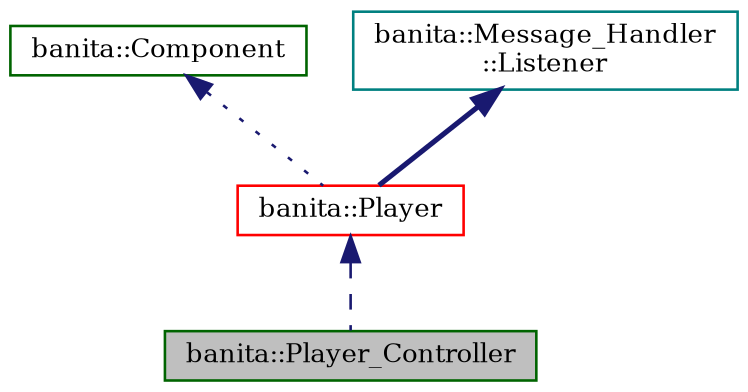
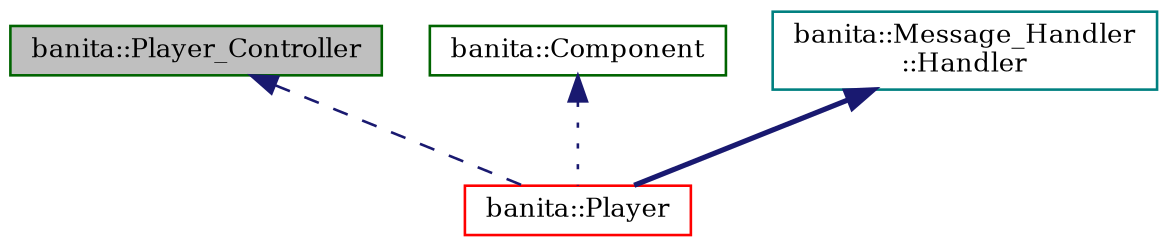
node "banita::Message_Handler ::Listener": label "banita::Message_Handler ::Listener" -> "banita::Message_Handler ::Handler"
edge "banita::Player_Controller" -> "banita::Player": reversed
